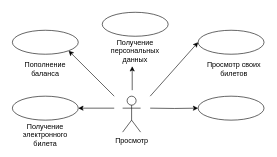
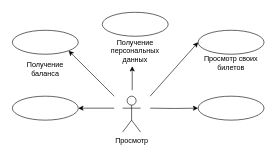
node "Пополнение баланса": label "Пополнение баланса" -> "Получение баланса"
node "Просмотр своих билетов": moved (234, 69) -> (231, 63)
node "Получение электронного билета": removed
